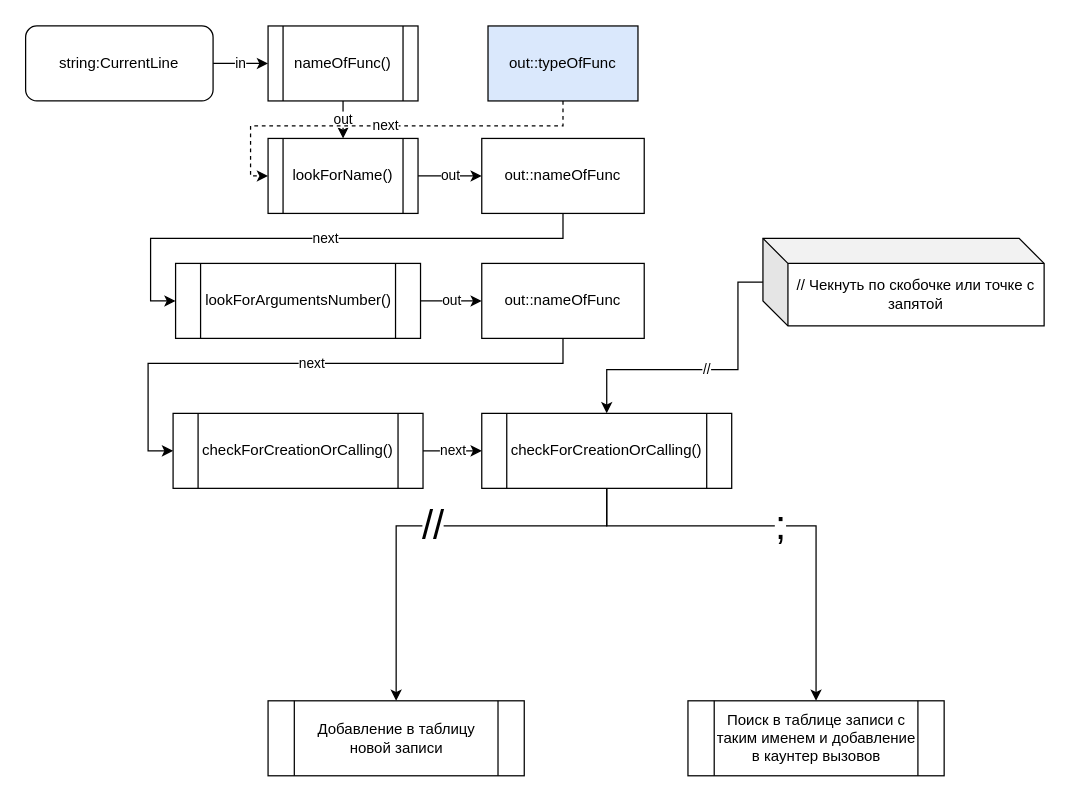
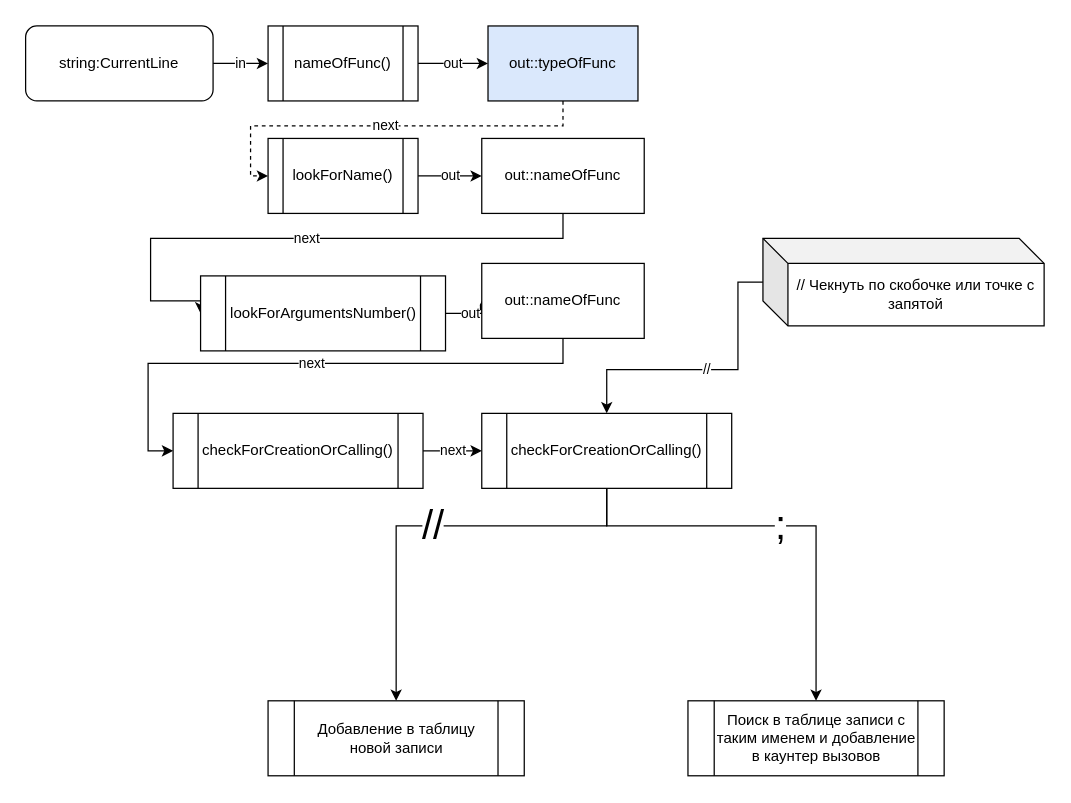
edge "nameOfFunc()" -> "lookForName()": now "nameOfFunc()" -> "out::typeOfFunc"
node "lookForArgumentsNumber()": moved (298, 301) -> (323, 313)
